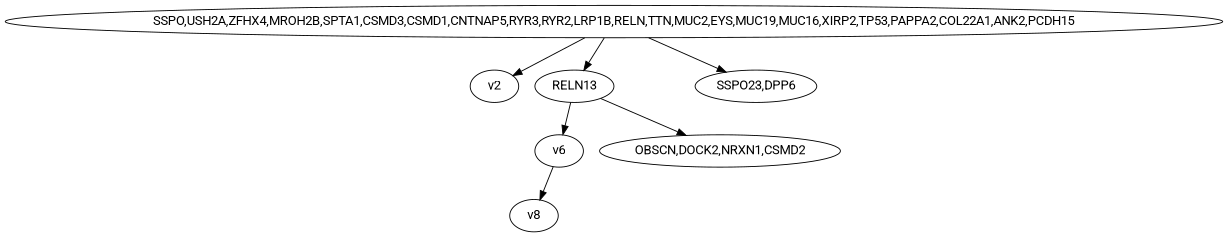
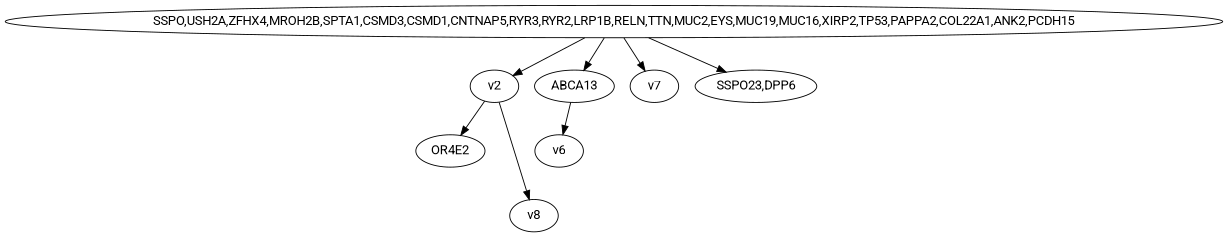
node "RELN13": label "RELN13" -> "ABCA13"
node "v7": added
node "OR4E2": added
node "OBSCN,DOCK2,NRXN1,CSMD2": removed
edge "v6" -> "v8": now "v2" -> "v8"
